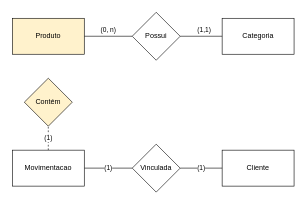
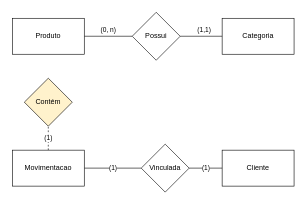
node "Produto": fillcolor #fff2cc -> #ffffff
node "Vinculada": moved (156, 168) -> (165, 168)
